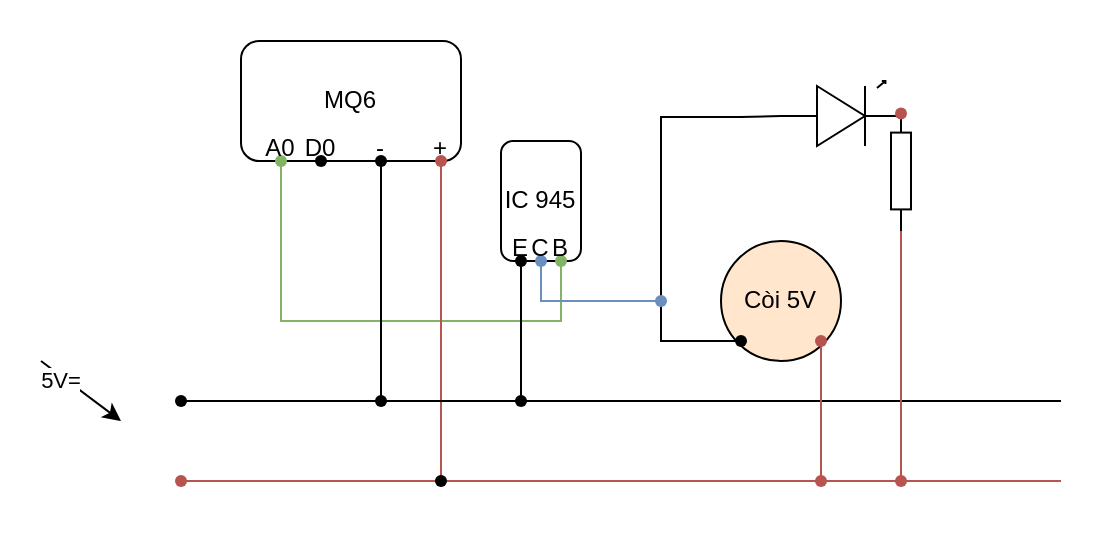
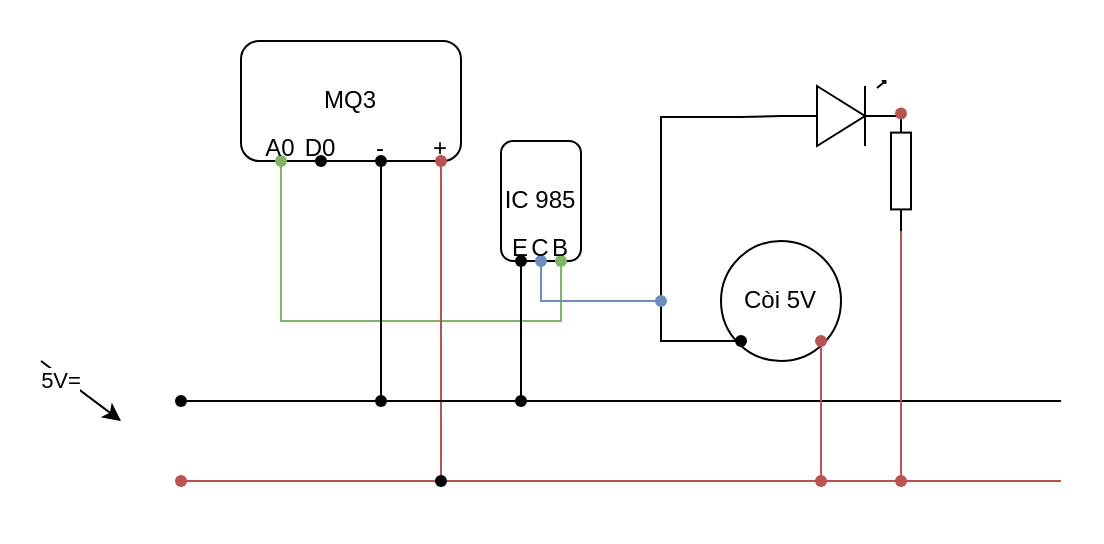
node "MQ6": label "MQ6" -> "MQ3"
node "IC 945": label "IC 945" -> "IC 985"
node "Còi 5V": fillcolor #ffe6cc -> #ffffff
